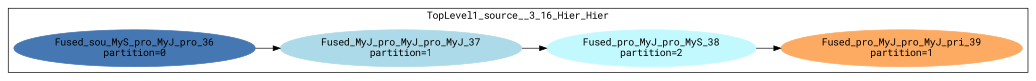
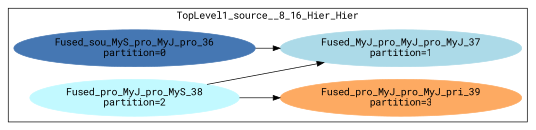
cluster "TopLevel1_source__3_16_Hier_Hier": label "TopLevel1_source__3_16_Hier_Hier" -> "TopLevel1_source__8_16_Hier_Hier"
edge "Fused_MyJ_pro_MyJ_pro_MyJ_37 partition=1" -> "Fused_pro_MyJ_pro_MyS_38 partition=2": reversed
node "Fused_pro_MyJ_pro_MyJ_pri_39 partition=1": label "Fused_pro_MyJ_pro_MyJ_pri_39 partition=1" -> "Fused_pro_MyJ_pro_MyJ_pri_39 partition=3"
